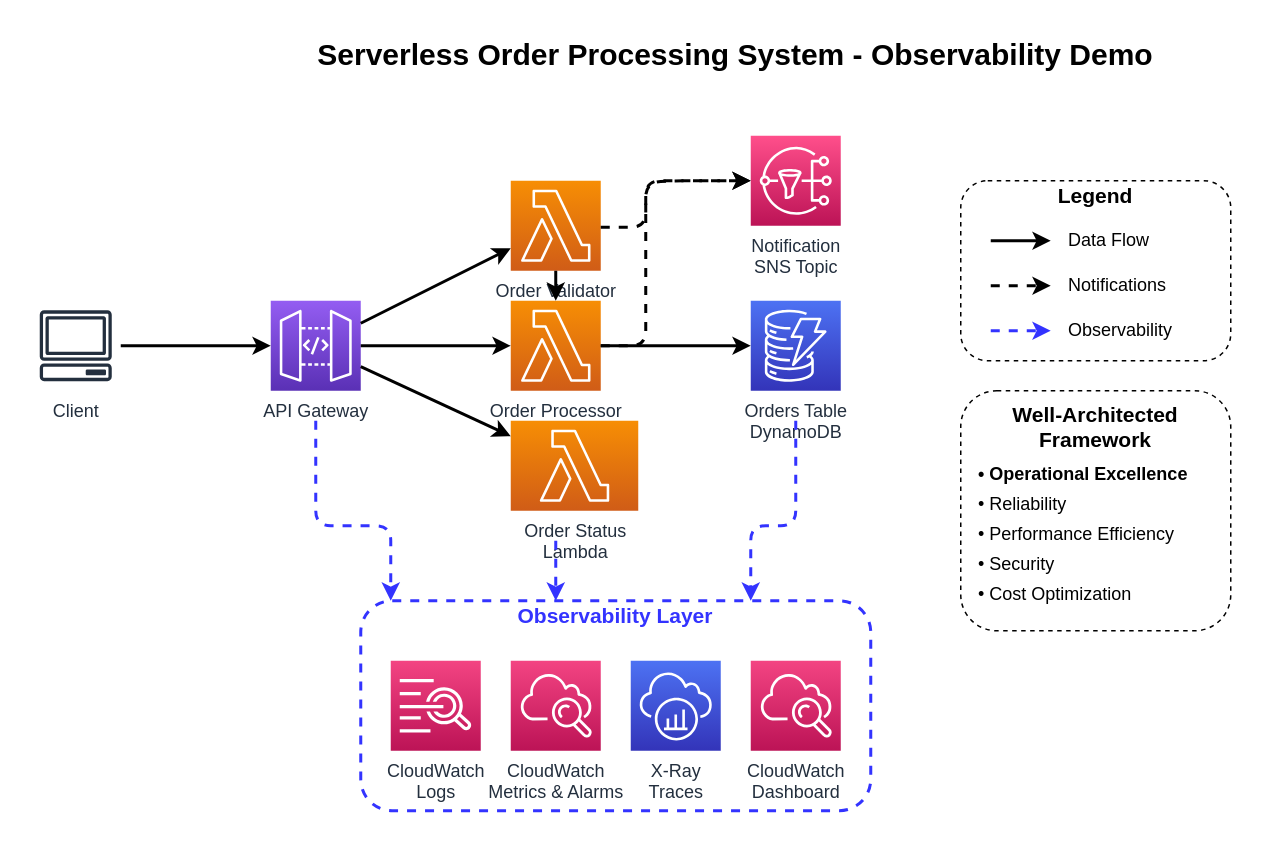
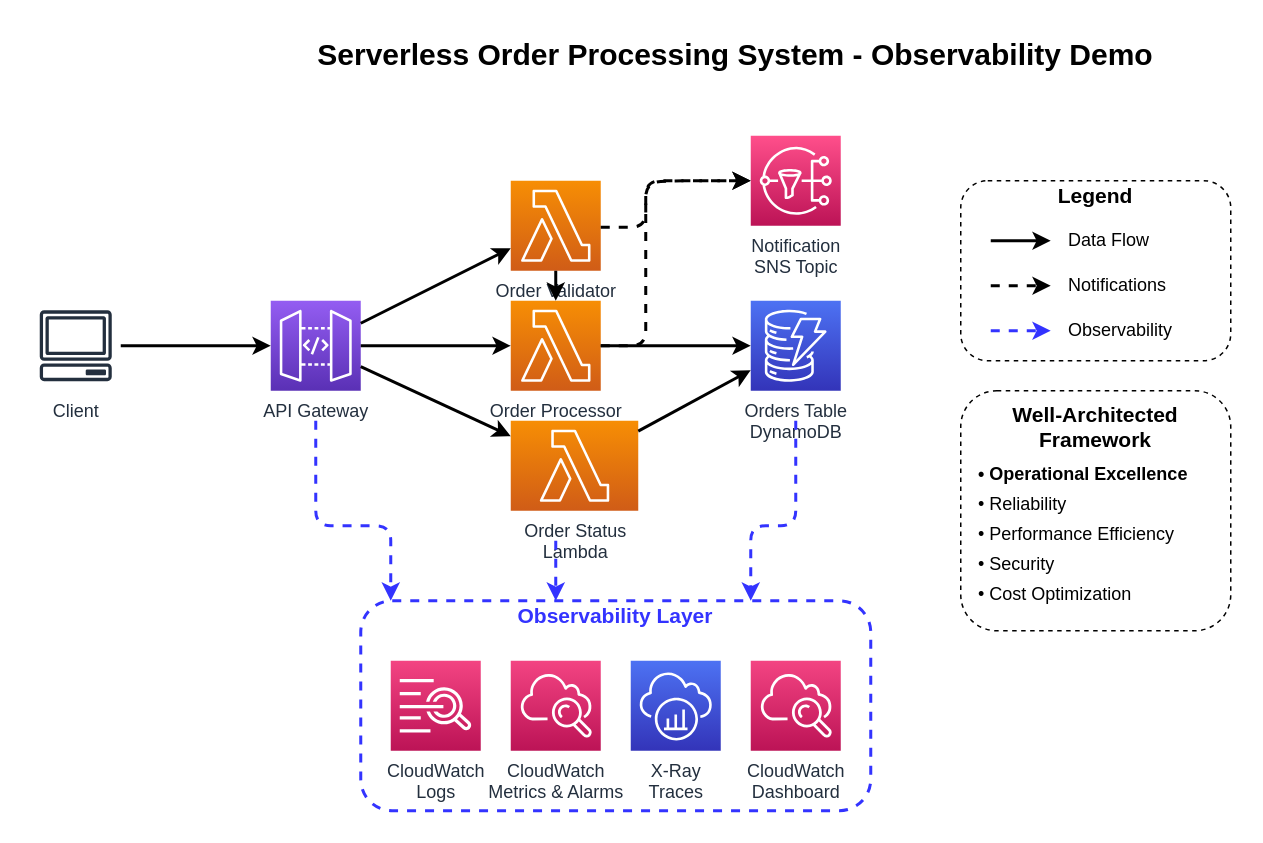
edge "Order Status Lambda" -> "Orders Table DynamoDB": added
